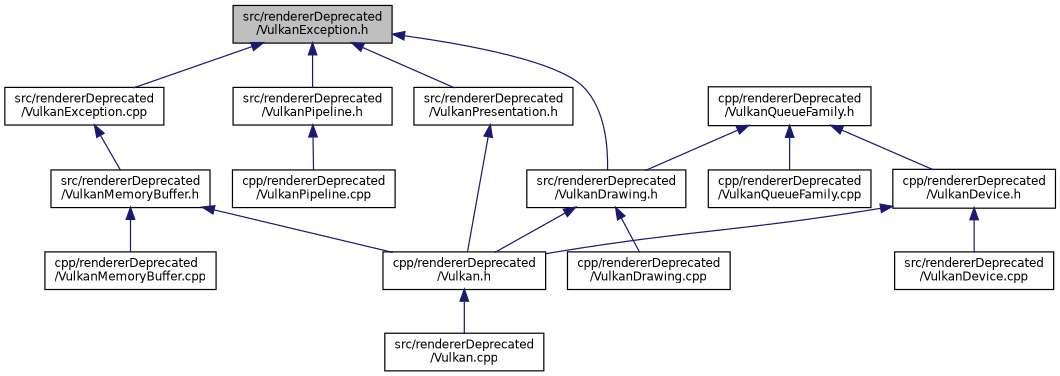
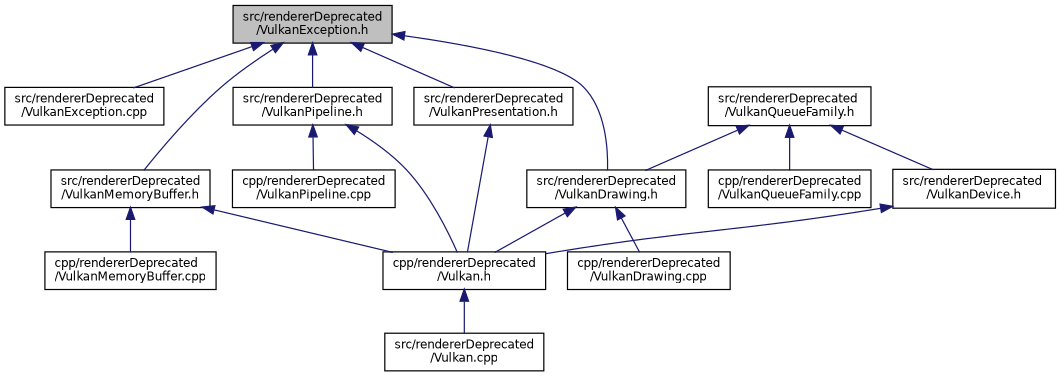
node "cpp/rendererDeprecated /VulkanQueueFamily.h": label "cpp/rendererDeprecated /VulkanQueueFamily.h" -> "src/rendererDeprecated /VulkanQueueFamily.h"
edge "src/rendererDeprecated /VulkanMemoryBuffer.h" -> "src/rendererDeprecated /VulkanException.cpp": now "src/rendererDeprecated /VulkanMemoryBuffer.h" -> "src/rendererDeprecated /VulkanException.h"
edge "cpp/rendererDeprecated /Vulkan.h" -> "src/rendererDeprecated /VulkanPipeline.h": added
node "cpp/rendererDeprecated /VulkanDevice.h": label "cpp/rendererDeprecated /VulkanDevice.h" -> "src/rendererDeprecated /VulkanDevice.h"
node "src/rendererDeprecated /VulkanDevice.cpp": removed
